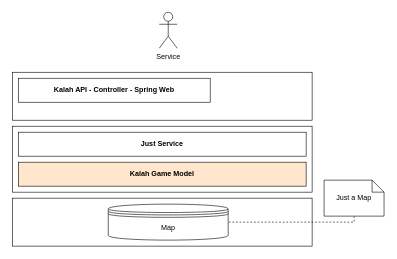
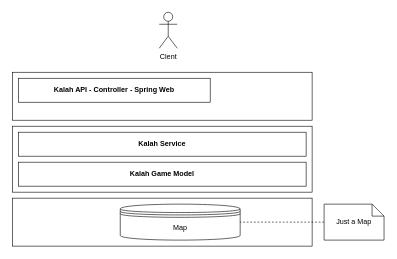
node "Service": label "Service" -> "Clent"
node "Just Service": label "Just Service" -> "Kalah Service"
node "Kalah Game Model": fillcolor #ffe6cc -> #ffffff
node "Just a Map": moved (354, 198) -> (354, 222)
node "Map": moved (168, 222) -> (180, 222)
